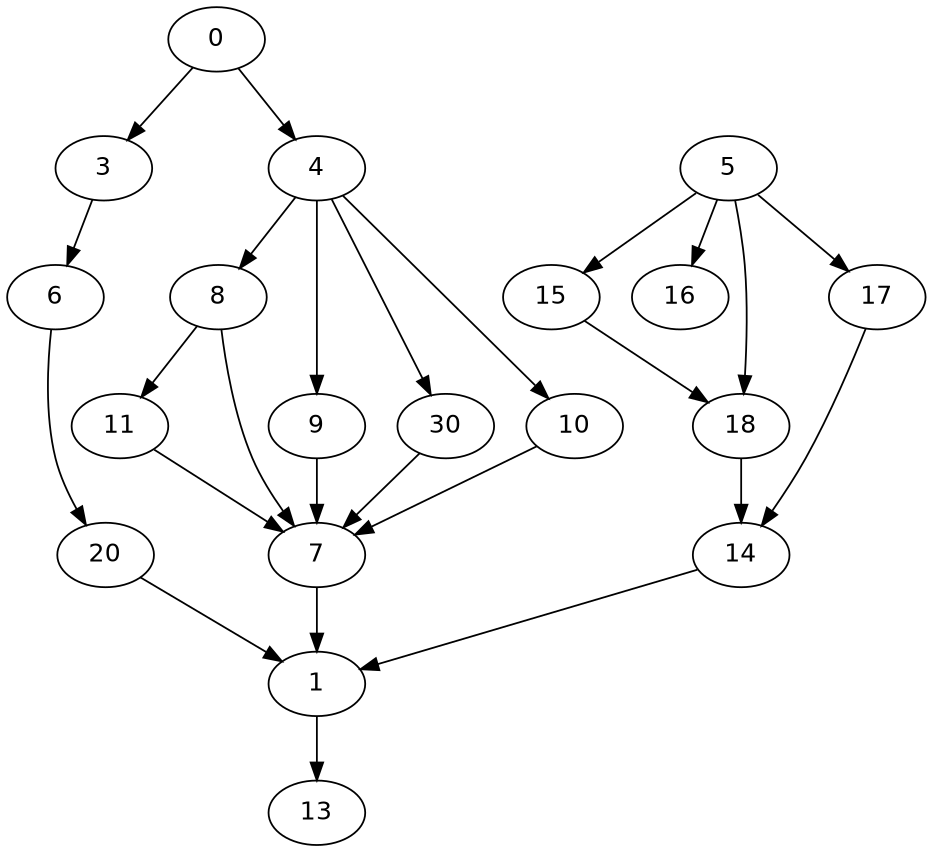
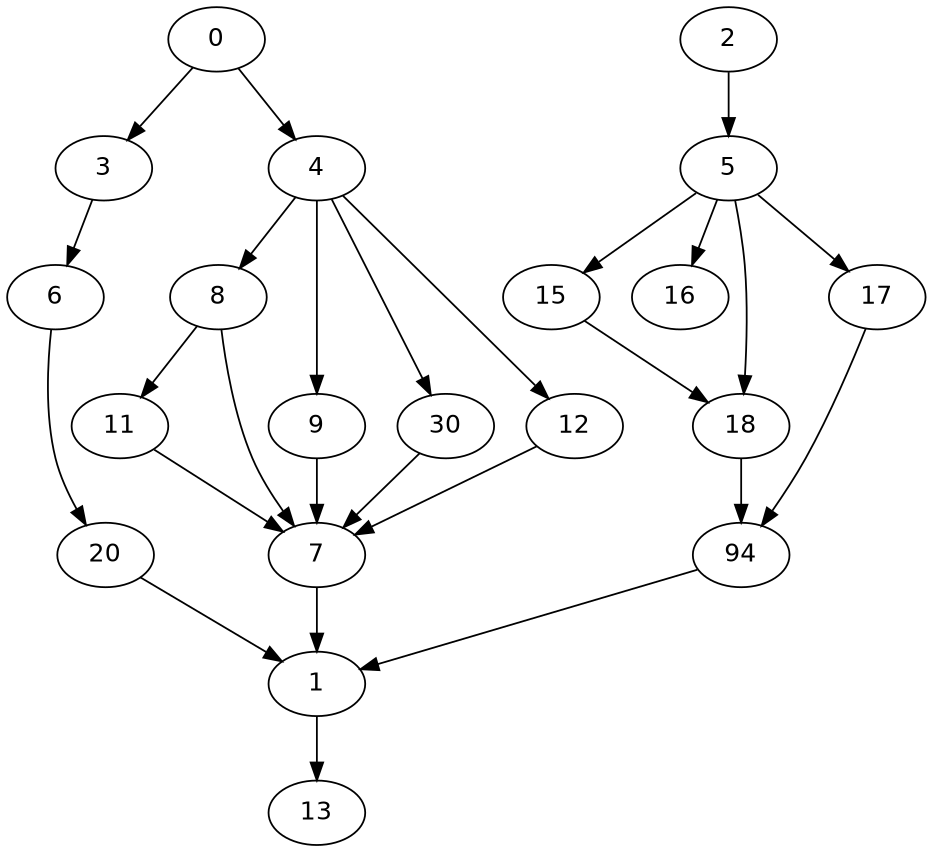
node "2": added
node "10": label "10" -> "12"
node "14": label "14" -> "94"
